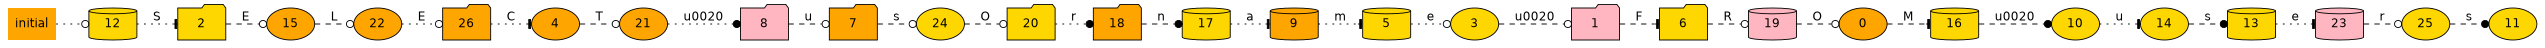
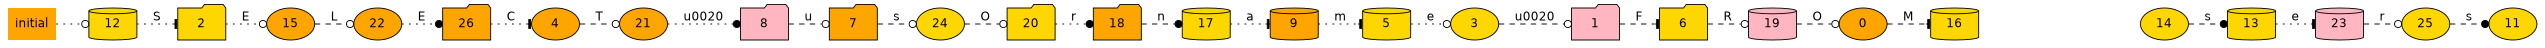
edge "2" -> "15": style dashed -> dotted
edge "22" -> "26": arrowhead odot -> dot
node "10": removed
